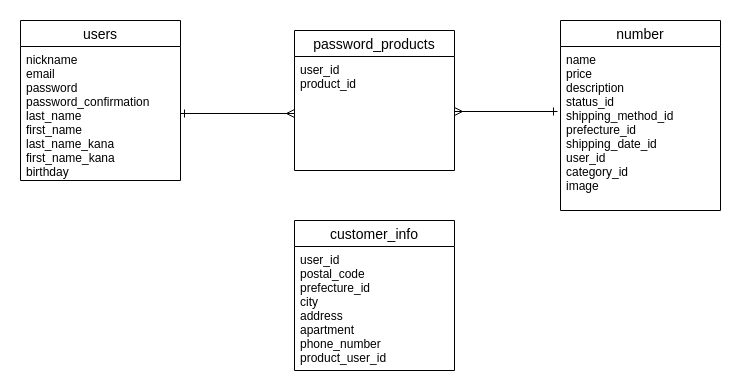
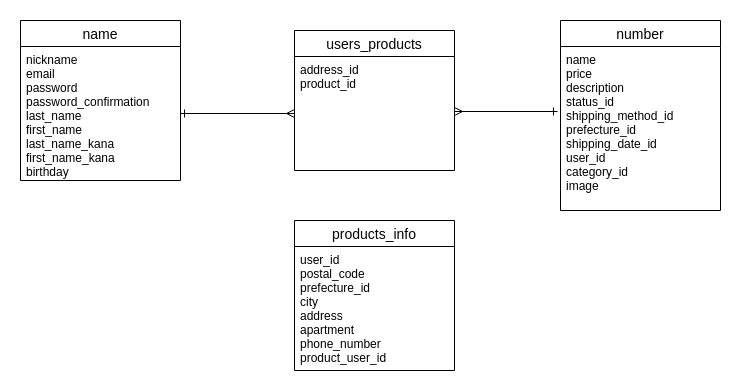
node "users": label "users" -> "name"
node "password_products": label "password_products" -> "users_products"
node "user_id product_id": label "user_id product_id" -> "address_id product_id"
node "customer_info": label "customer_info" -> "products_info"
